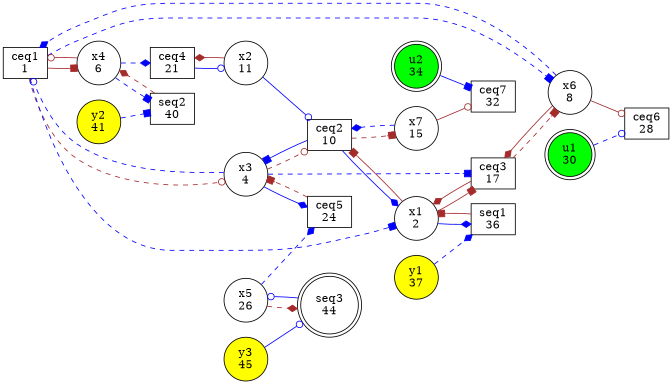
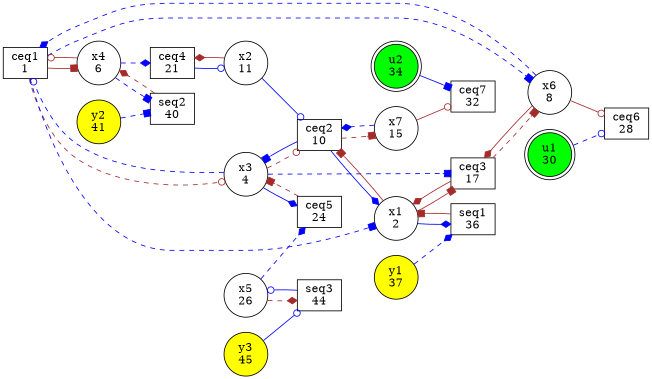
node "seq3 44": shape doublecircle -> box
